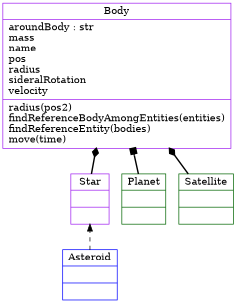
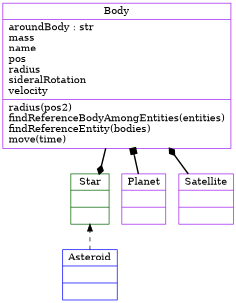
edge "Star" -> "Body": reversed
node "Star": color purple -> darkgreen
node "Planet": color darkgreen -> purple
node "Satellite": color darkgreen -> purple
